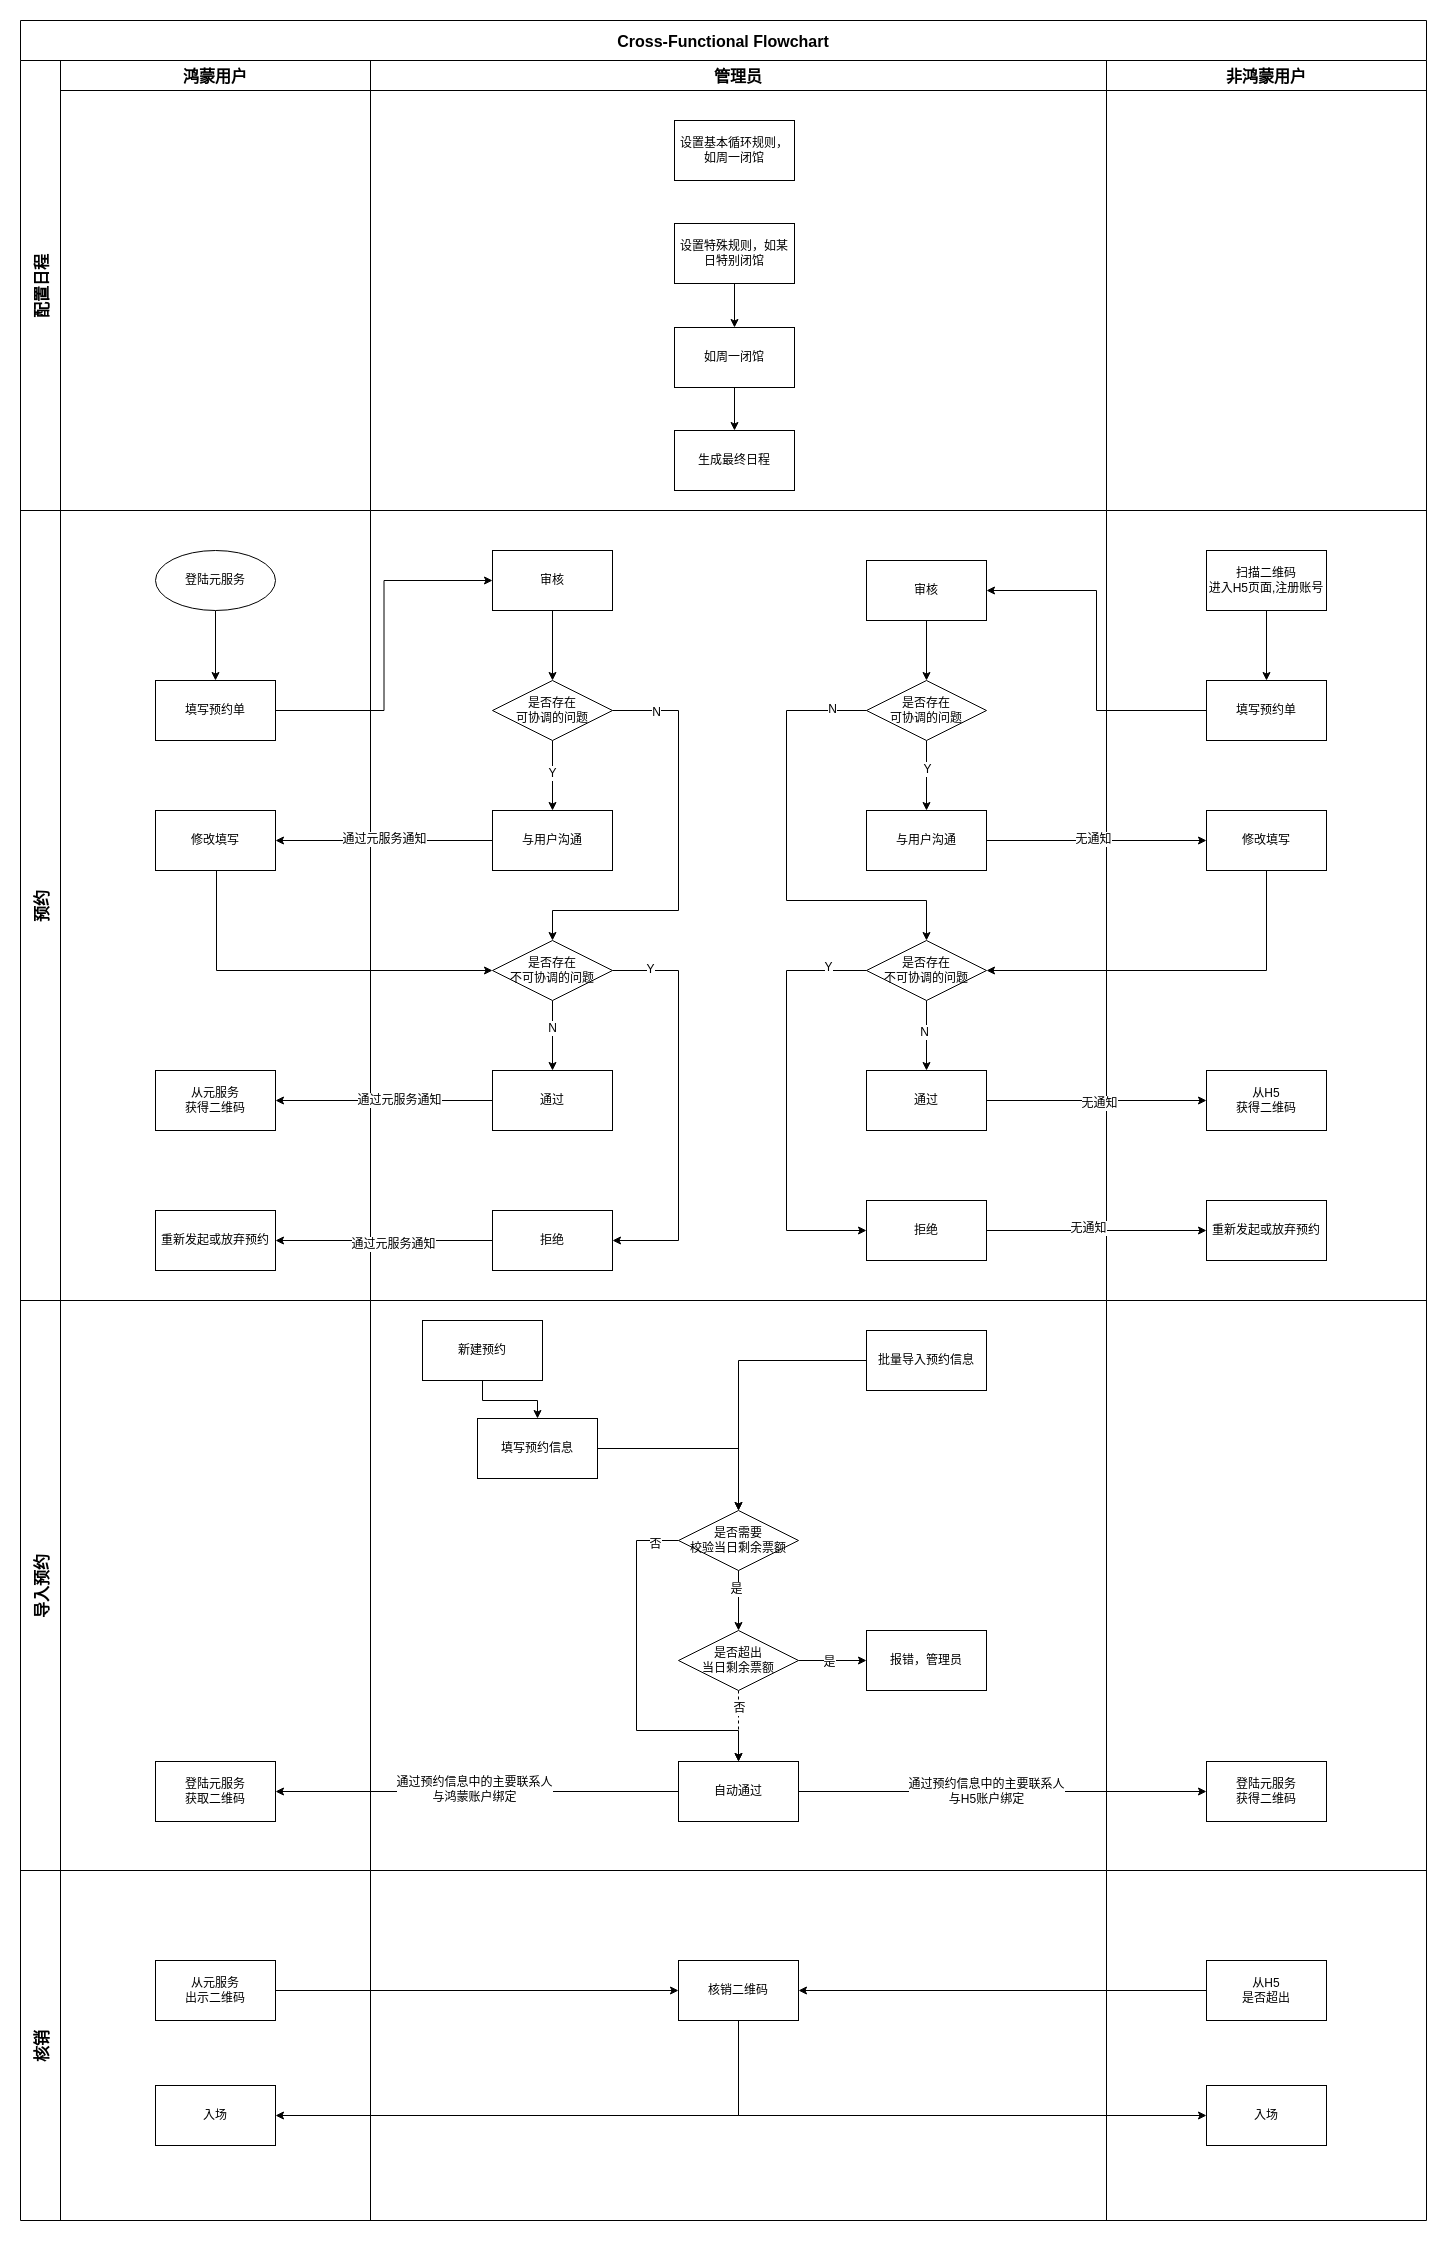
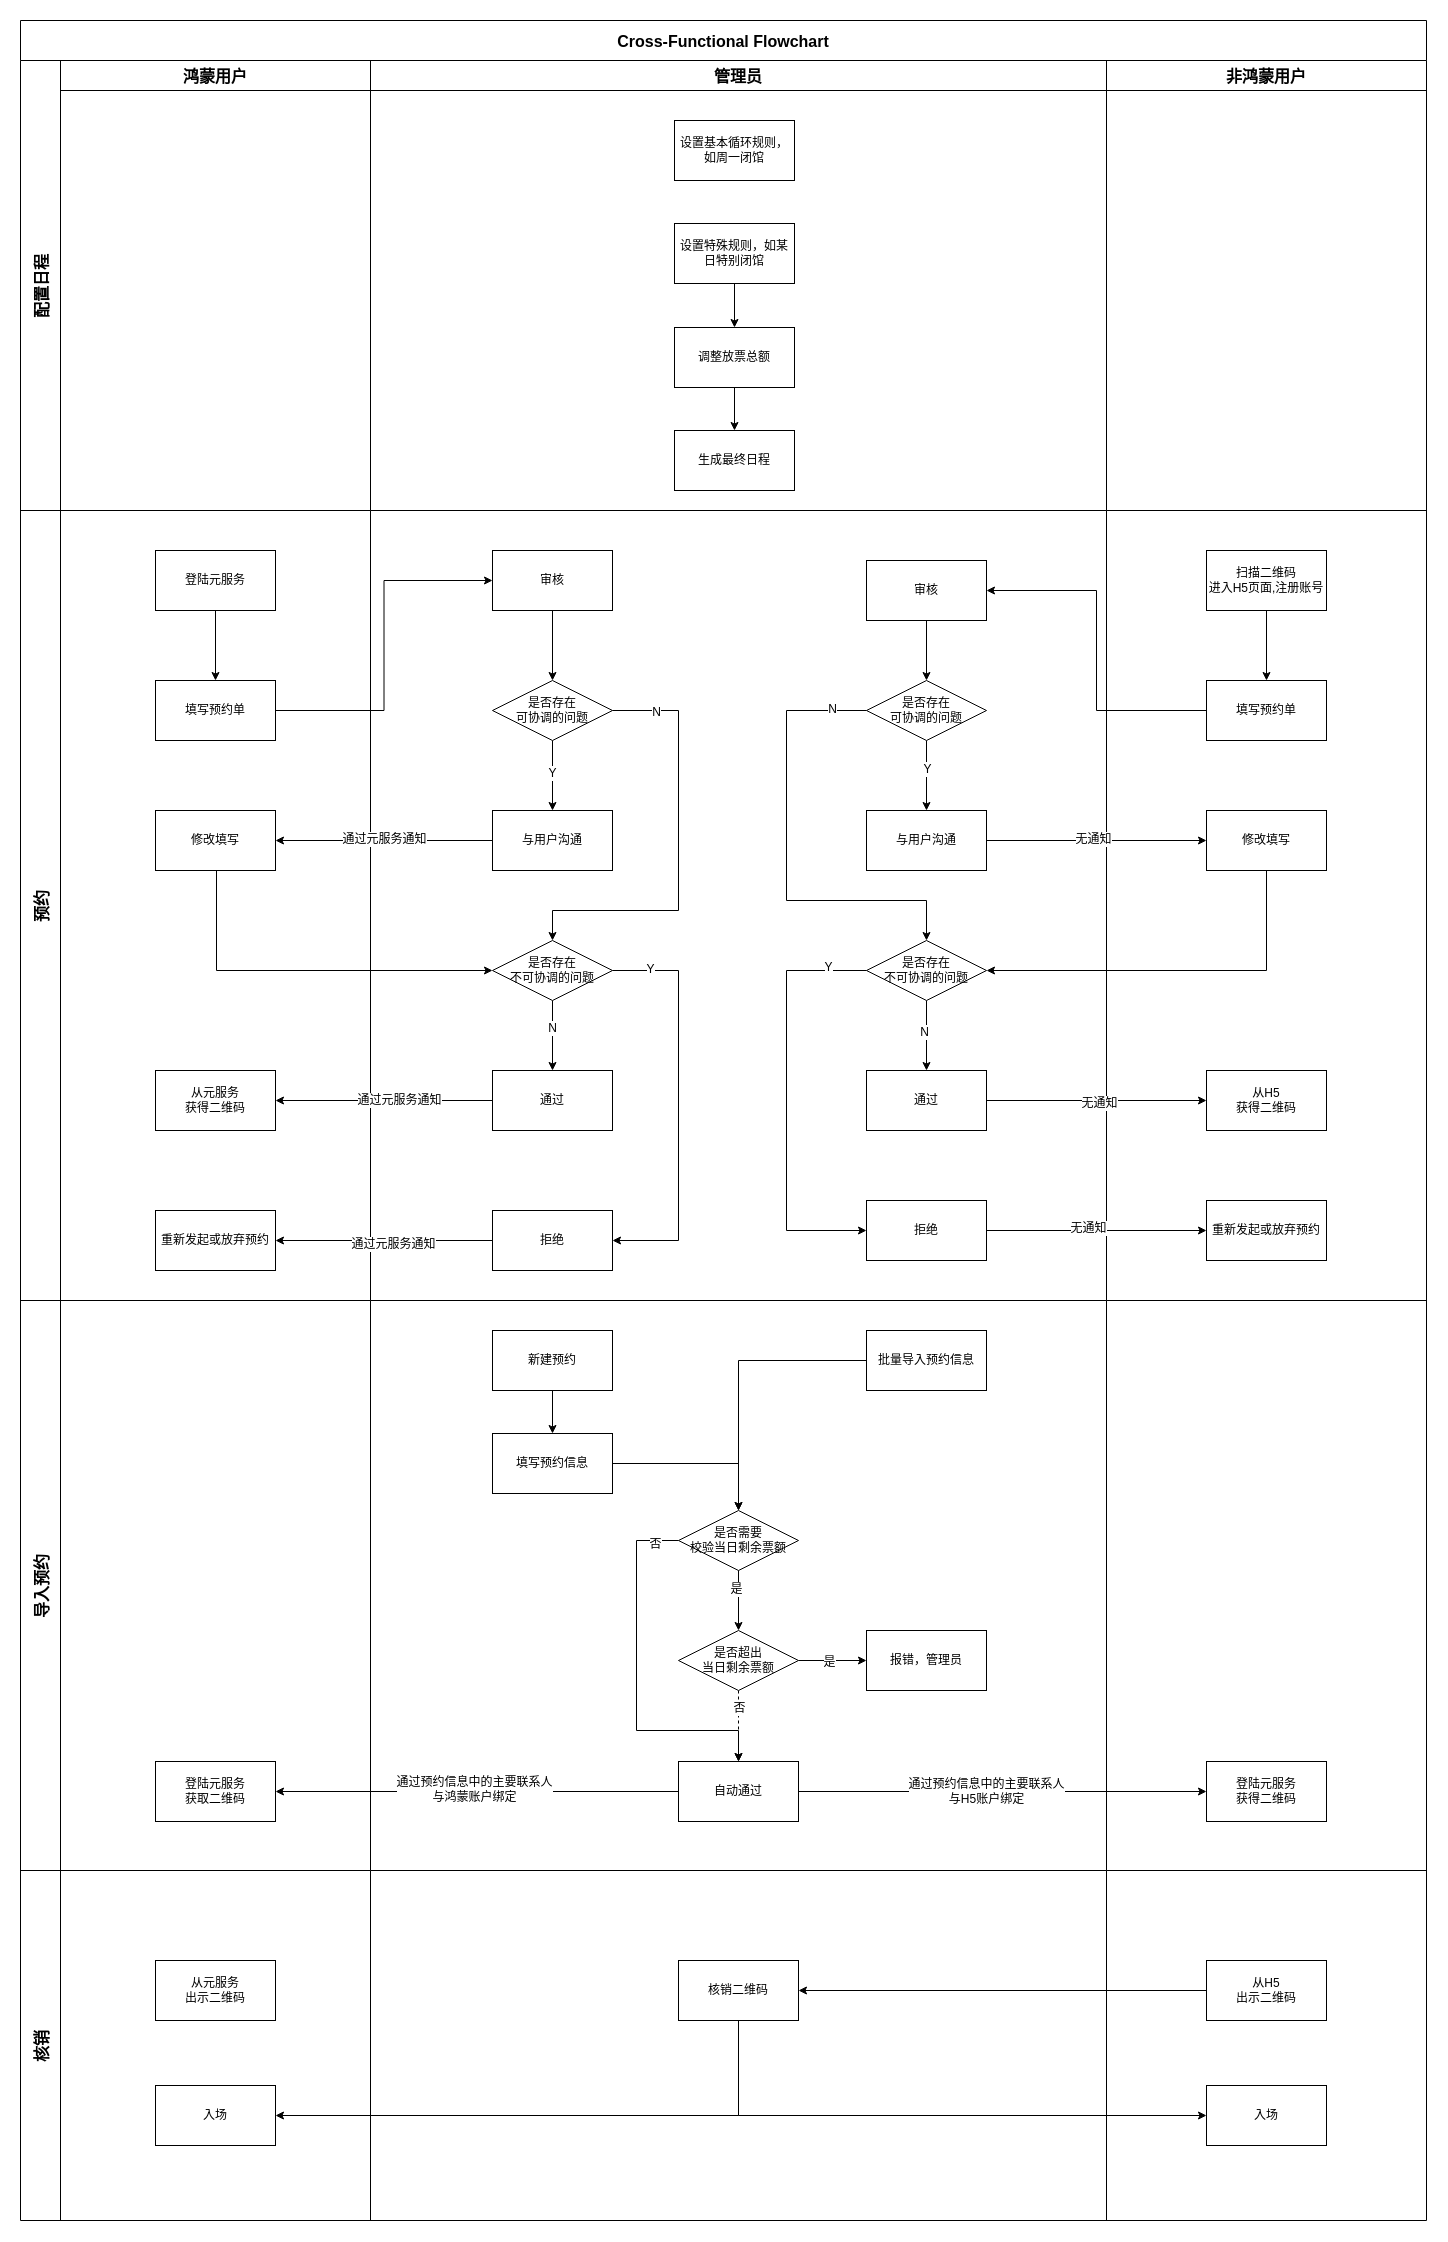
node "如周一闭馆": label "如周一闭馆" -> "调整放票总额"
node "登陆元服务": shape ellipse -> rectangle
node "新建预约": moved (483, 1351) -> (553, 1361)
node "填写预约信息": moved (538, 1449) -> (553, 1464)
edge "从元服务 出示二维码" -> "核销二维码": removed
node "从H5 是否超出": label "从H5 是否超出" -> "从H5 出示二维码"
